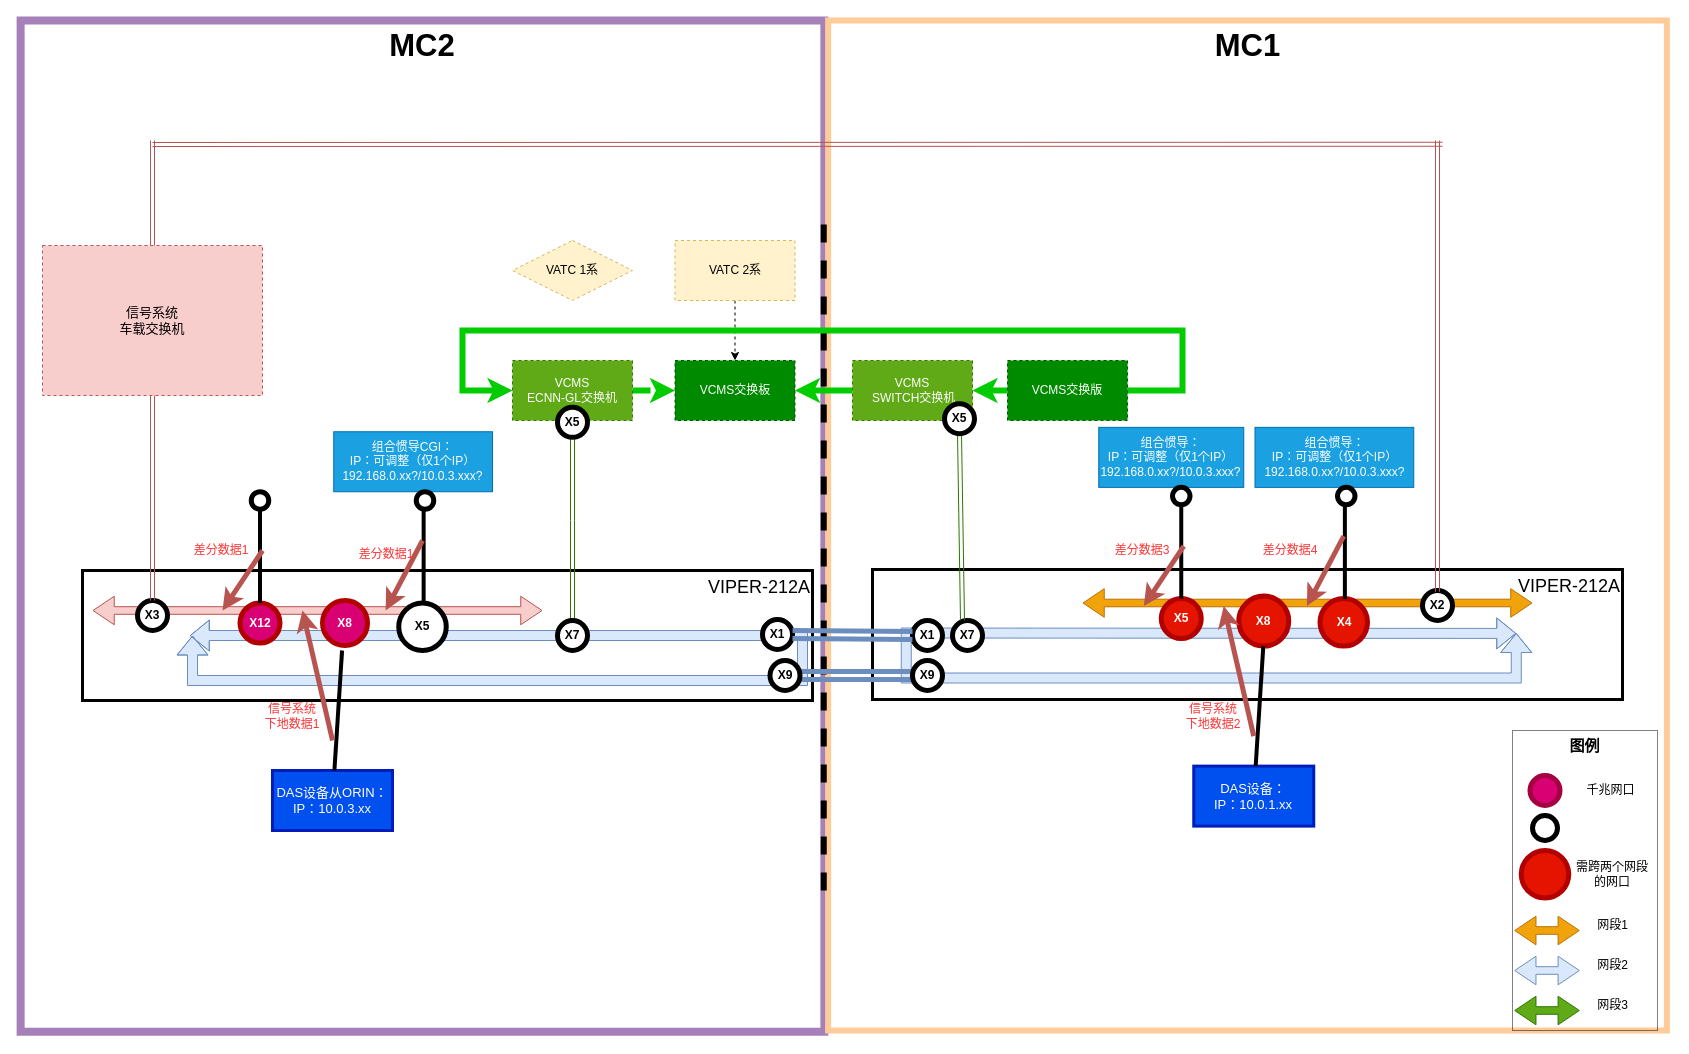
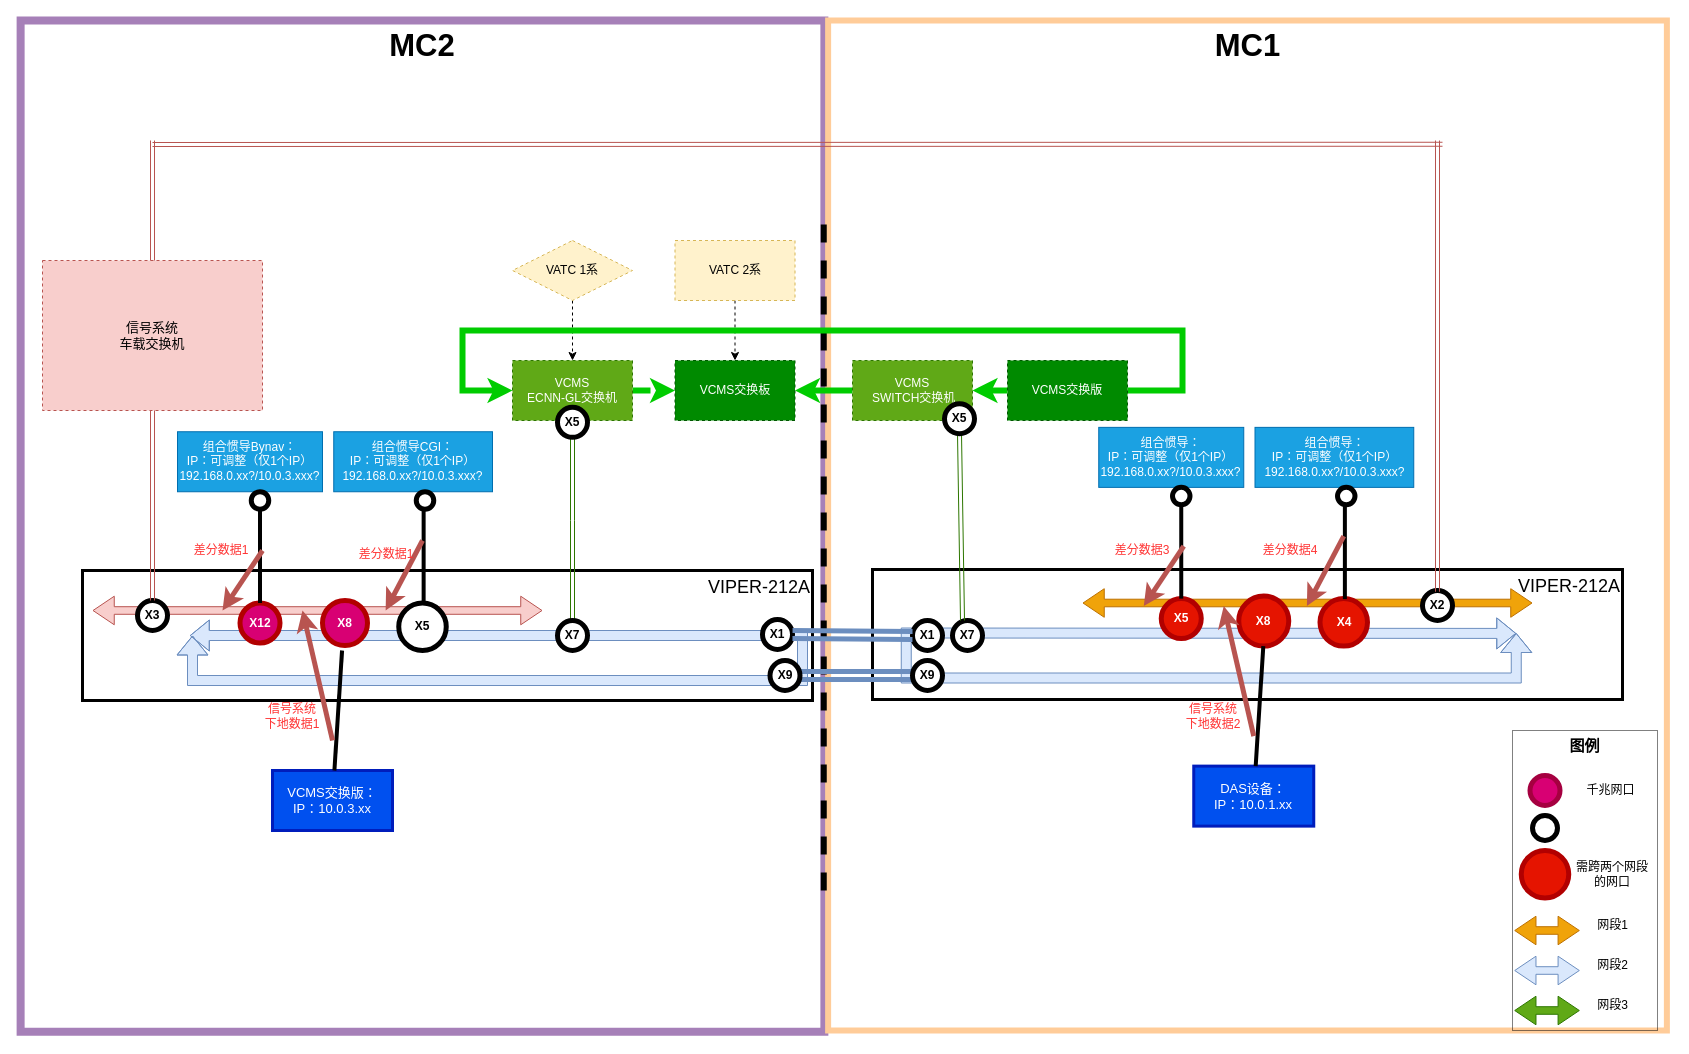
node "信号系统 车载交换机": moved (153, 321) -> (153, 336)
edge "VATC 1系" -> "VCMS ECNN-GL交换机": added
node "组合惯导Bynav： IP：可调整（仅1个IP） 192.168.0.xx?/10.0.3.xxx?": added
node "DAS设备从ORIN： IP：10.0.3.xx": label "DAS设备从ORIN： IP：10.0.3.xx" -> "VCMS交换版： IP：10.0.3.xx"
